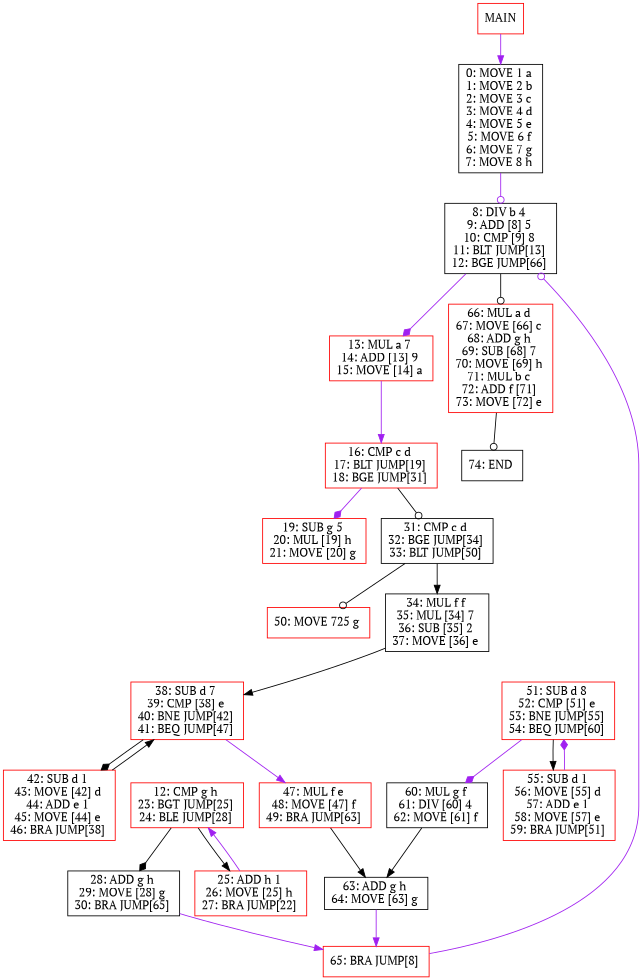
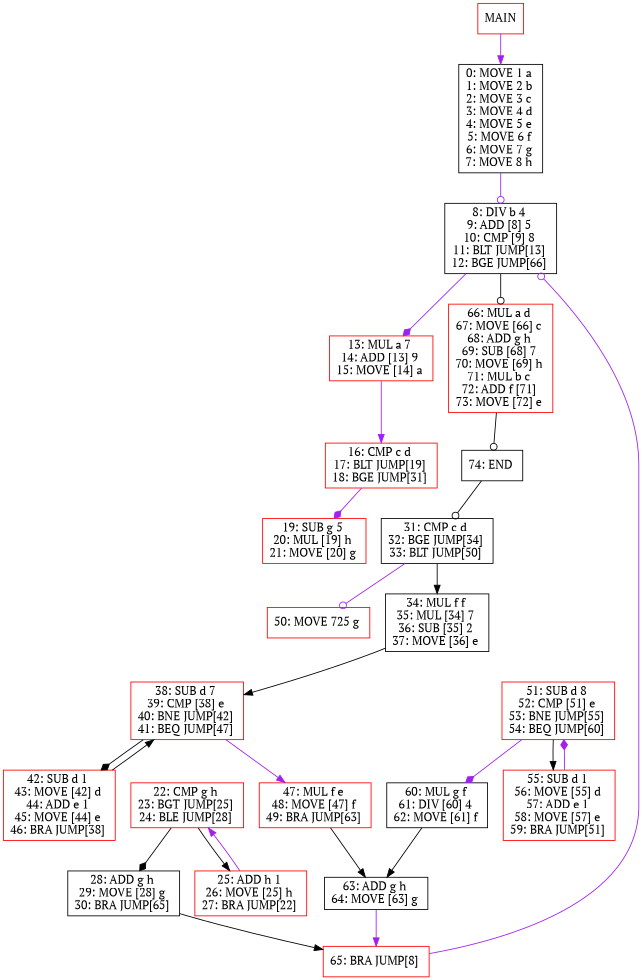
edge "16: CMP c d 17: BLT JUMP[19] 18: BGE JUMP[31]" -> "31: CMP c d 32: BGE JUMP[34] 33: BLT JUMP[50]": now "74: END" -> "31: CMP c d 32: BGE JUMP[34] 33: BLT JUMP[50]"
edge "31: CMP c d 32: BGE JUMP[34] 33: BLT JUMP[50]" -> "50: MOVE 725 g": color black -> purple
node "12: CMP g h 23: BGT JUMP[25] 24: BLE JUMP[28]": label "12: CMP g h 23: BGT JUMP[25] 24: BLE JUMP[28]" -> "22: CMP g h 23: BGT JUMP[25] 24: BLE JUMP[28]"
edge "28: ADD g h 29: MOVE [28] g 30: BRA JUMP[65]" -> "65: BRA JUMP[8]": color purple -> black
